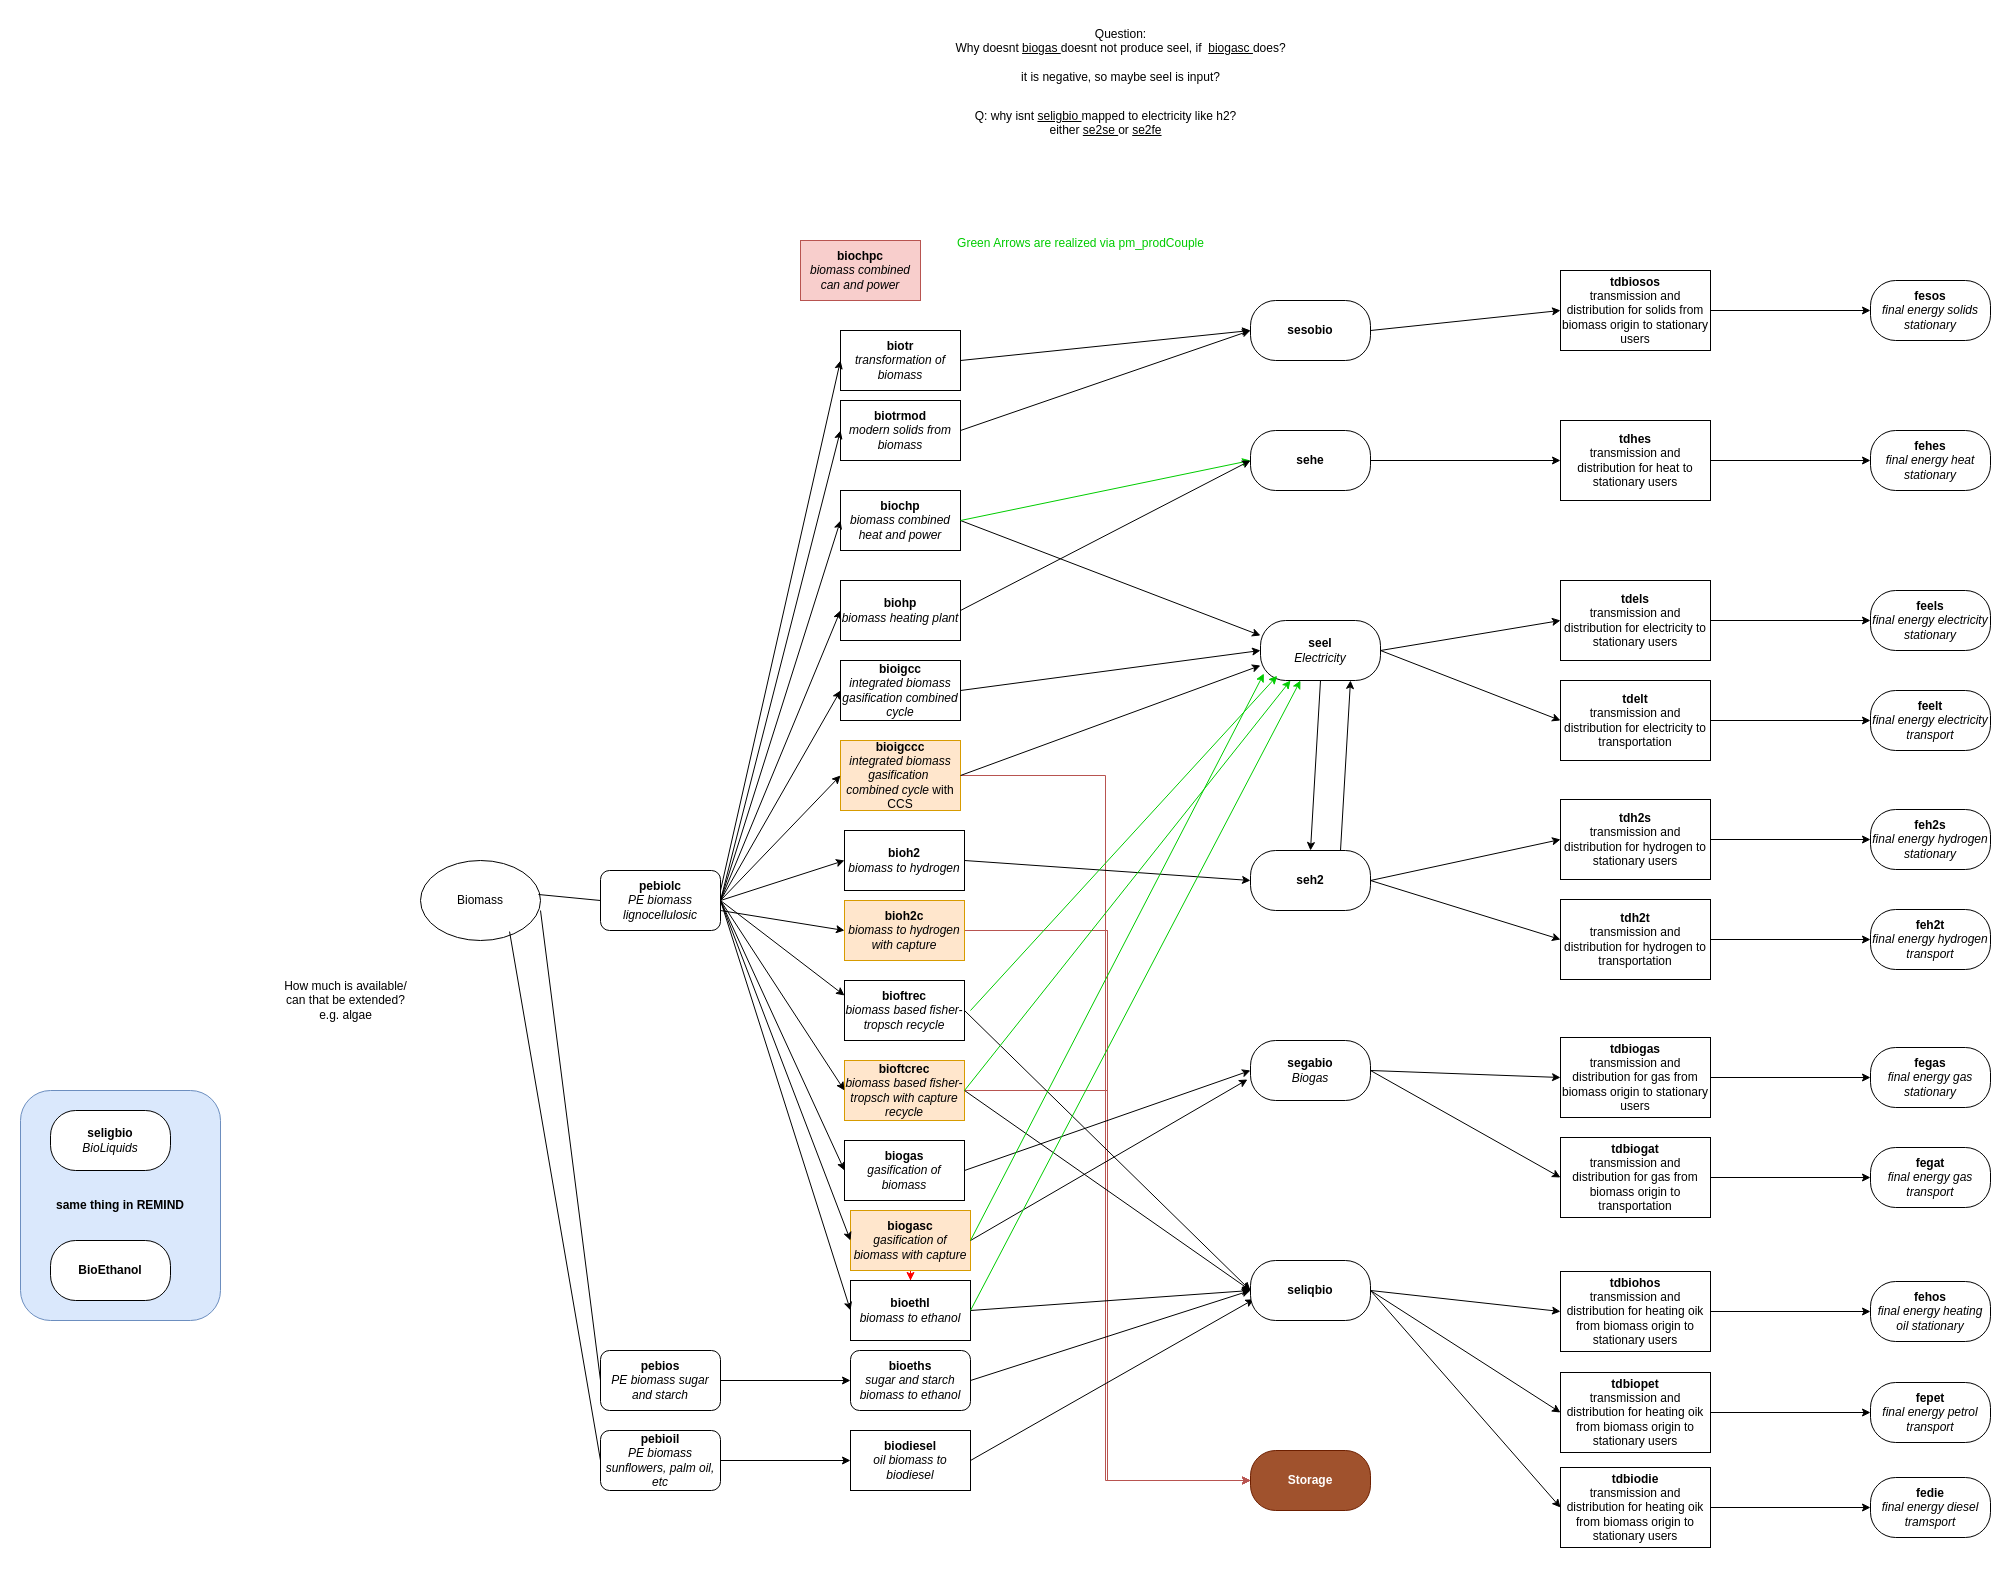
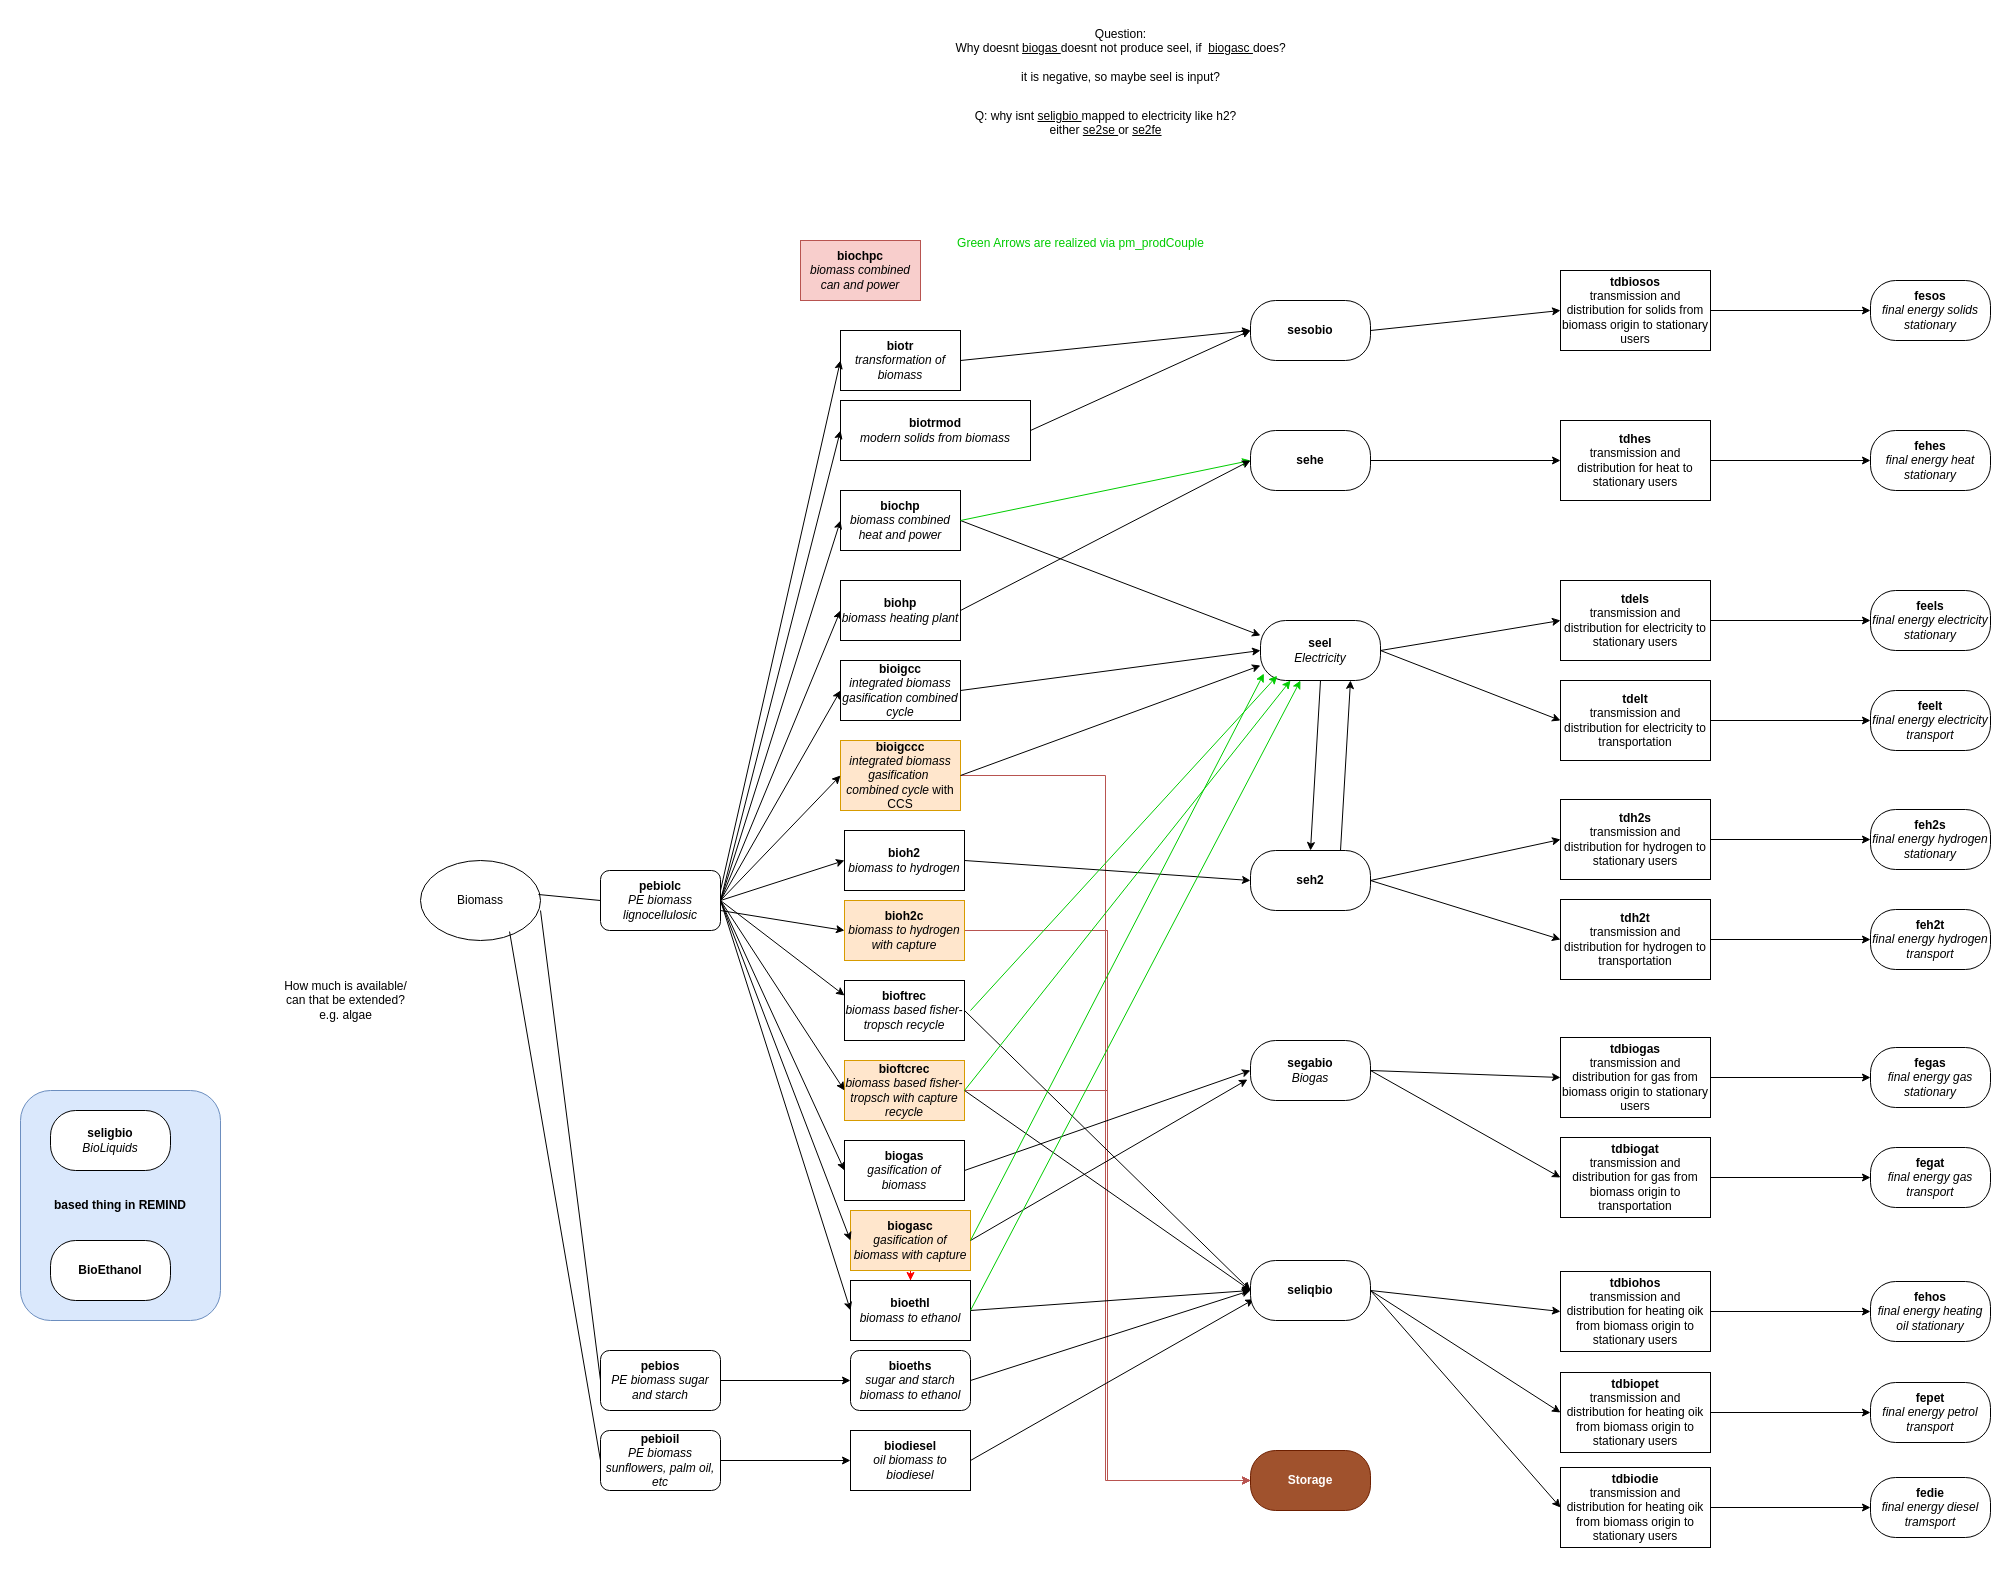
node "biotrmod modern solids from biomass": size 120x60 -> 190x60
node "same thing in REMIND": label "same thing in REMIND" -> "based thing in REMIND"
